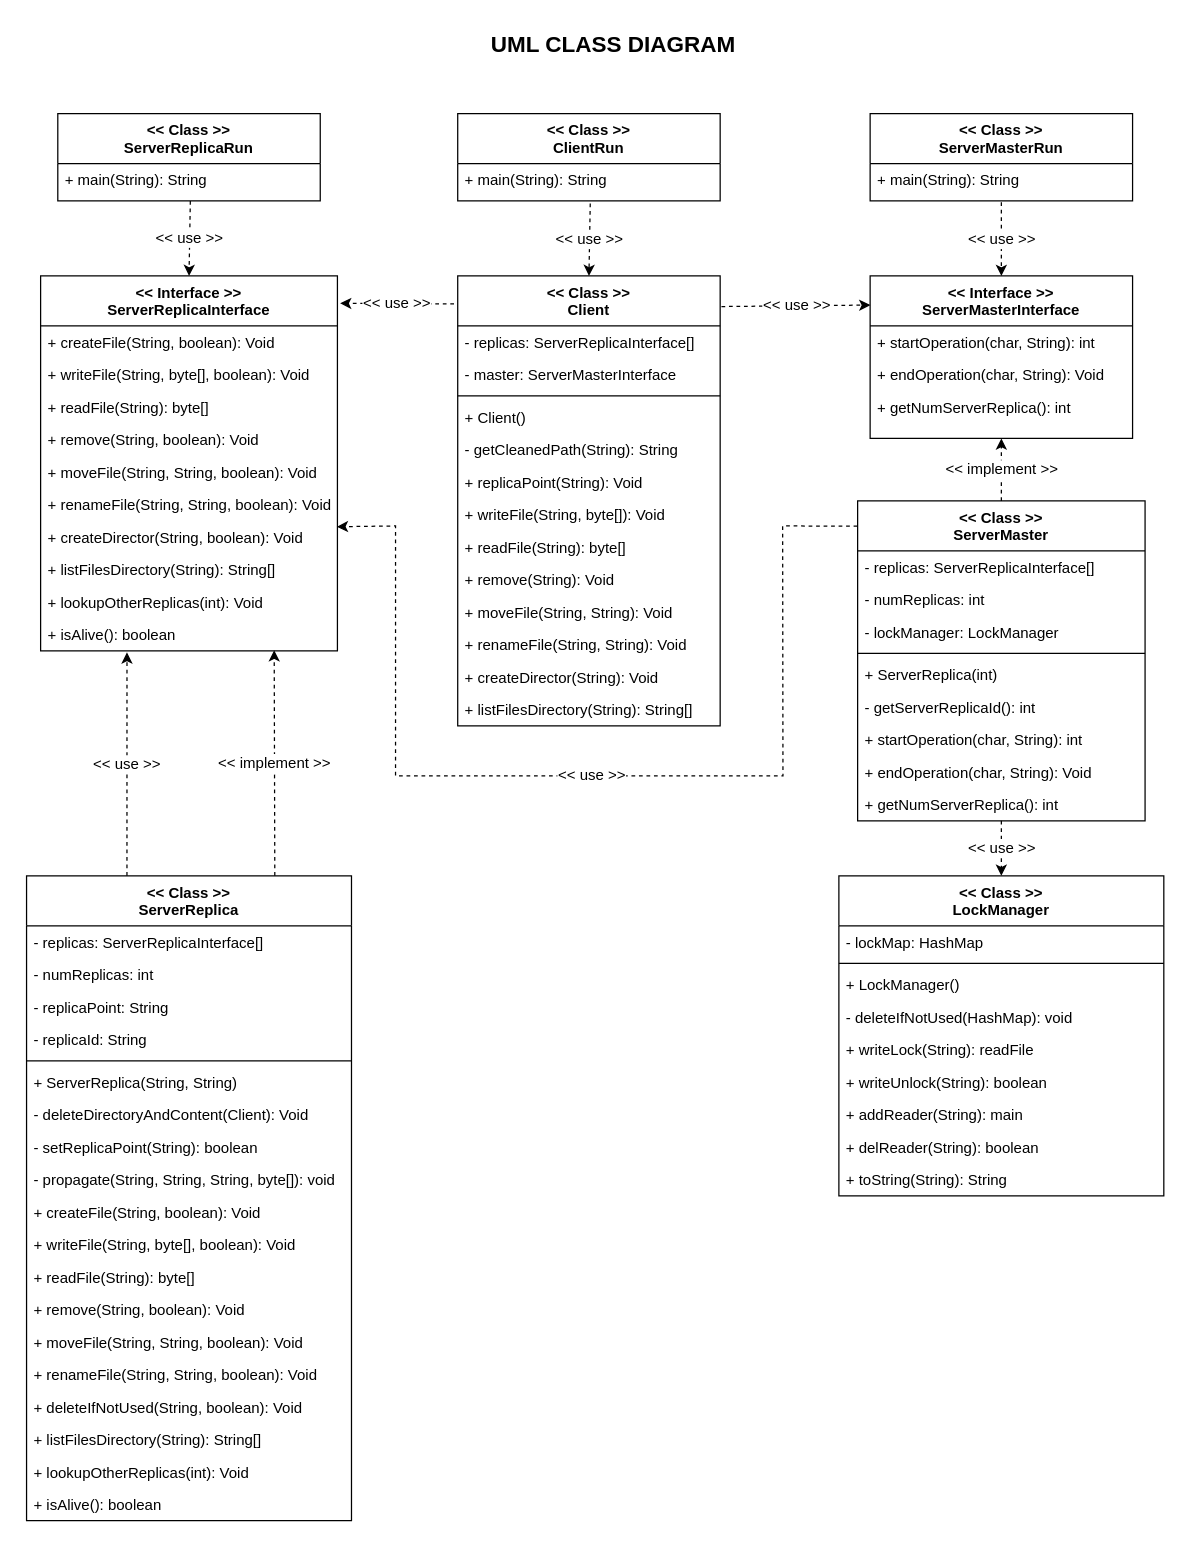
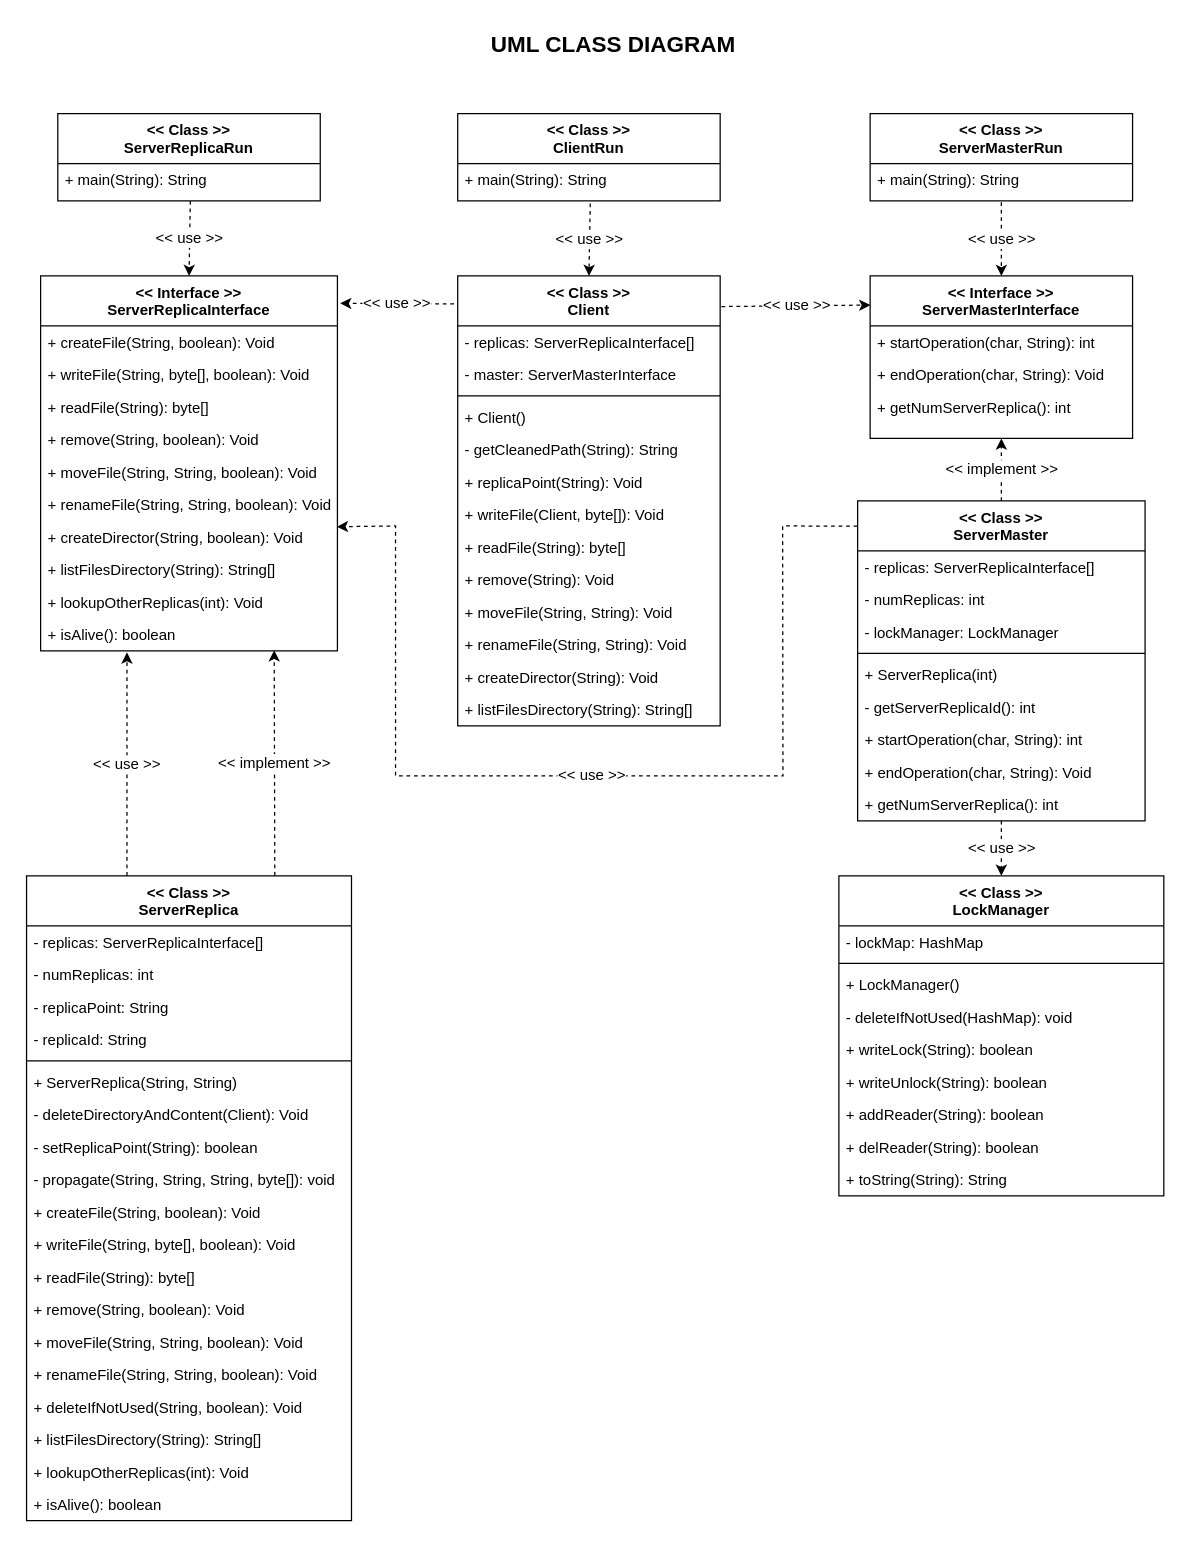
node "+ writeFile(String, byte[]): Void": label "+ writeFile(String, byte[]): Void" -> "+ writeFile(Client, byte[]): Void"
node "+ writeLock(String): readFile": label "+ writeLock(String): readFile" -> "+ writeLock(String): boolean"
node "+ addReader(String): main": label "+ addReader(String): main" -> "+ addReader(String): boolean"
